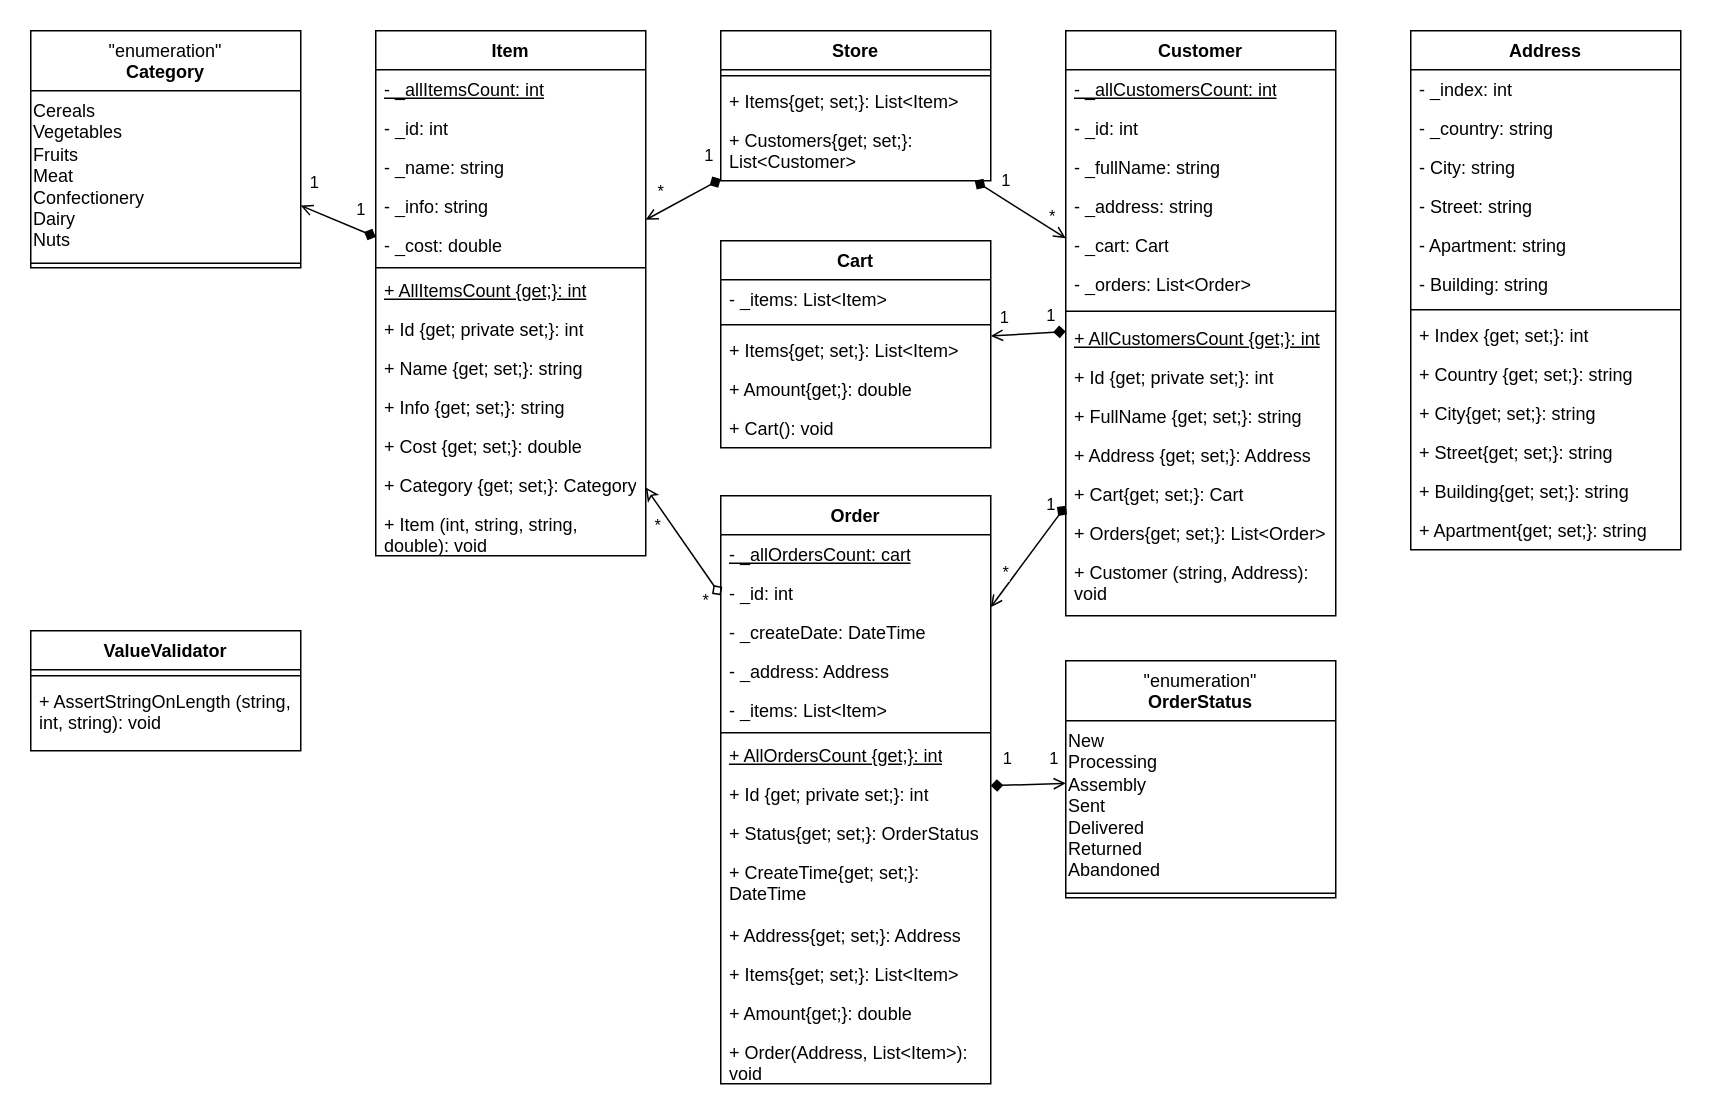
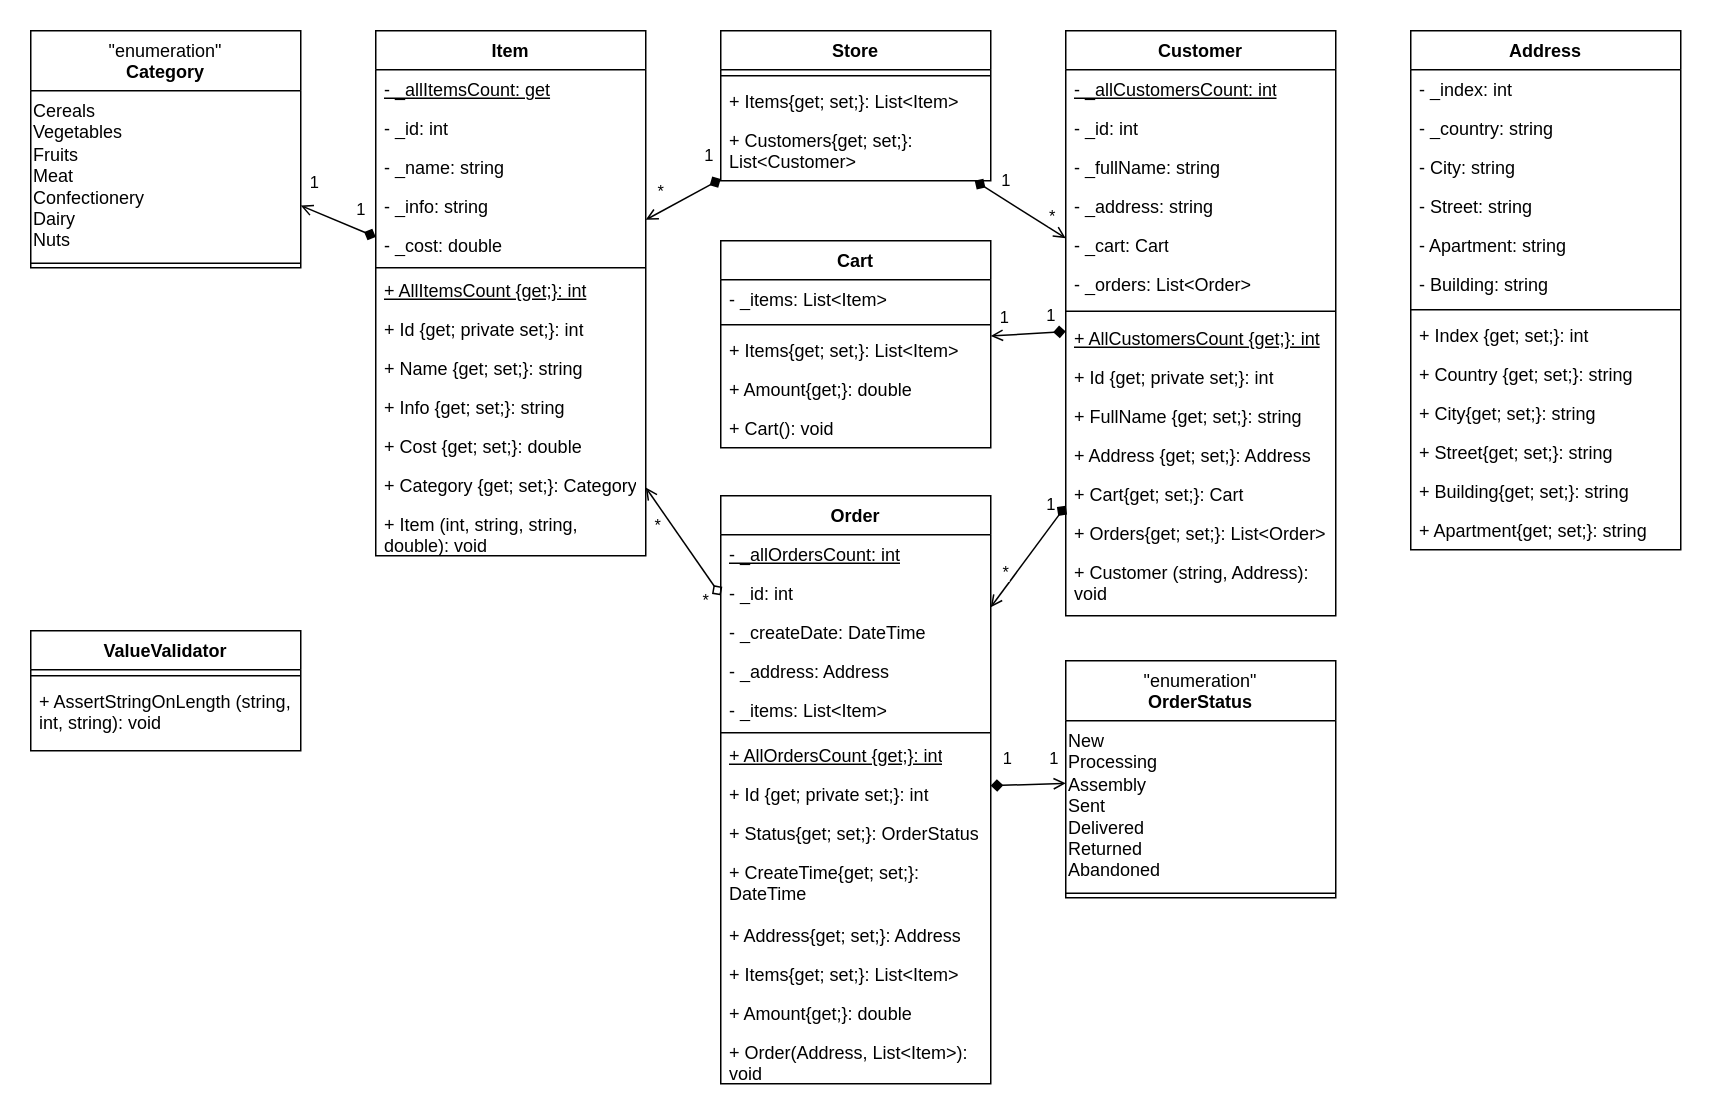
node "- _allItemsCount: int": label "- _allItemsCount: int" -> "- _allItemsCount: get"
edge "Item" -- "Order": arrowhead classic -> open
node "- _allOrdersCount: cart": label "- _allOrdersCount: cart" -> "- _allOrdersCount: int"
